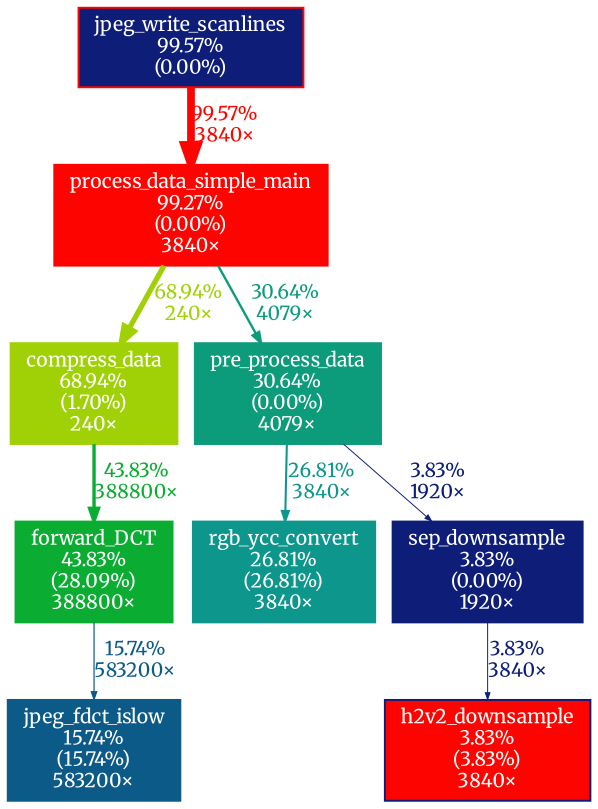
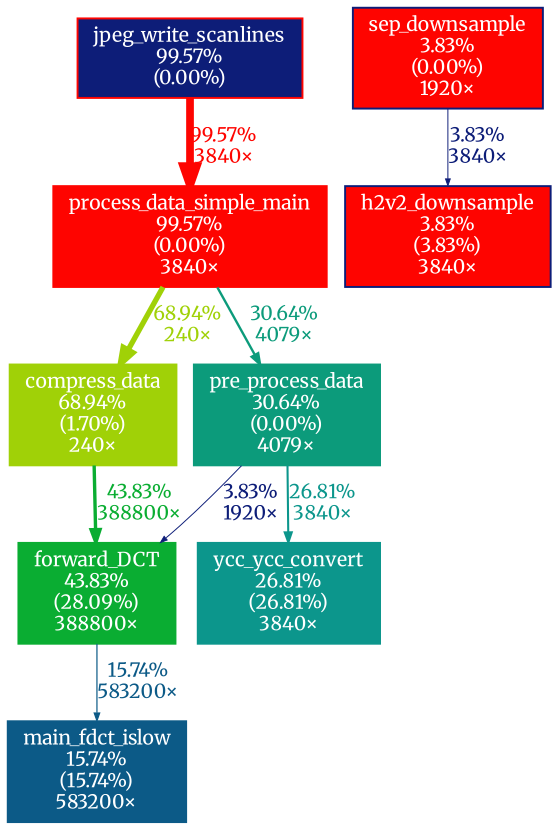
node "process_data_simple_main 99.27% (0.00%) 3840×": label "process_data_simple_main 99.27% (0.00%) 3840×" -> "process_data_simple_main 99.57% (0.00%) 3840×"
edge "pre_process_data 30.64% (0.00%) 4079×" -> "sep_downsample 3.83% (0.00%) 1920×": now "pre_process_data 30.64% (0.00%) 4079×" -> "forward_DCT 43.83% (28.09%) 388800×"
node "rgb_ycc_convert 26.81% (26.81%) 3840×": label "rgb_ycc_convert 26.81% (26.81%) 3840×" -> "ycc_ycc_convert 26.81% (26.81%) 3840×"
node "sep_downsample 3.83% (0.00%) 1920×": fillcolor #0d1d78 -> #fe0400
node "jpeg_fdct_islow 15.74% (15.74%) 583200×": label "jpeg_fdct_islow 15.74% (15.74%) 583200×" -> "main_fdct_islow 15.74% (15.74%) 583200×"
